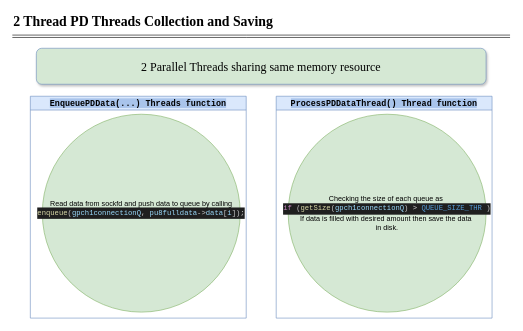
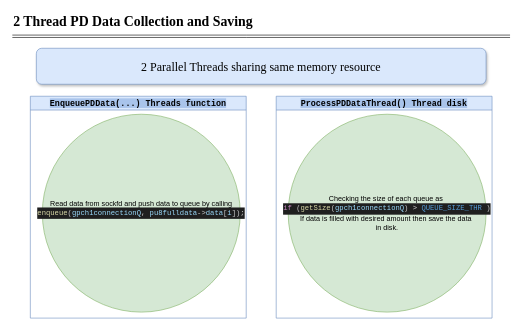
node "2 Thread PD Threads Collection and Saving": label "2 Thread PD Threads Collection and Saving" -> "2 Thread PD Data Collection and Saving"
node "2 Parallel Threads sharing same memory resource": fillcolor #d5e8d4 -> #dae8fc
node "ProcessPDDataThread() Thread function": label "ProcessPDDataThread() Thread function" -> "ProcessPDDataThread() Thread disk"
